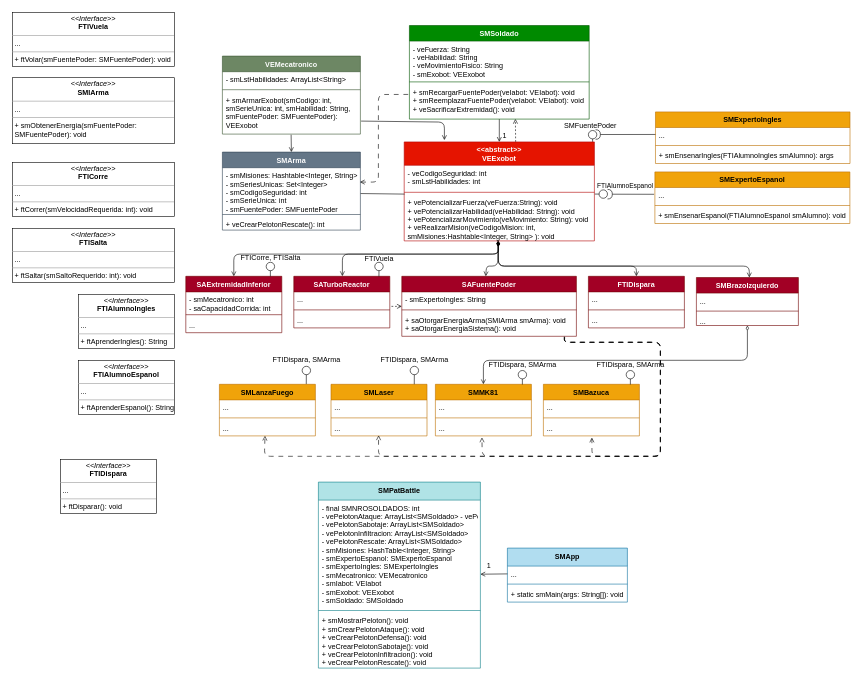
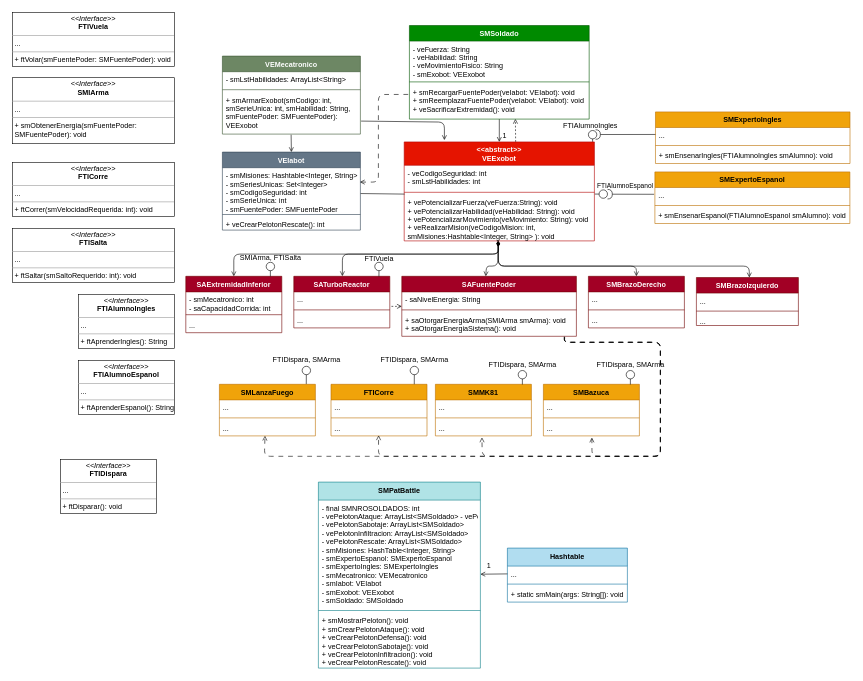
node "SMFuentePoder": label "SMFuentePoder" -> "FTIAlumnoIngles"
node "+ smEnsenarIngles(FTIAlumnoIngles smAlumno): args": label "+ smEnsenarIngles(FTIAlumnoIngles smAlumno): args" -> "+ smEnsenarIngles(FTIAlumnoIngles smAlumno): void"
node "SMArma": label "SMArma" -> "VEIabot"
node "FTICorre, FTISalta": label "FTICorre, FTISalta" -> "SMIArma, FTISalta"
node "FTIDispara": label "FTIDispara" -> "SMBrazoDerecho"
node "- smExpertoIngles: String": label "- smExpertoIngles: String" -> "- saNivelEnergia: String"
edge "SMBrazoIzquierdo" -- "SMMK81": removed
node "SMLaser": label "SMLaser" -> "FTICorre"
node "SMApp": label "SMApp" -> "Hashtable"
